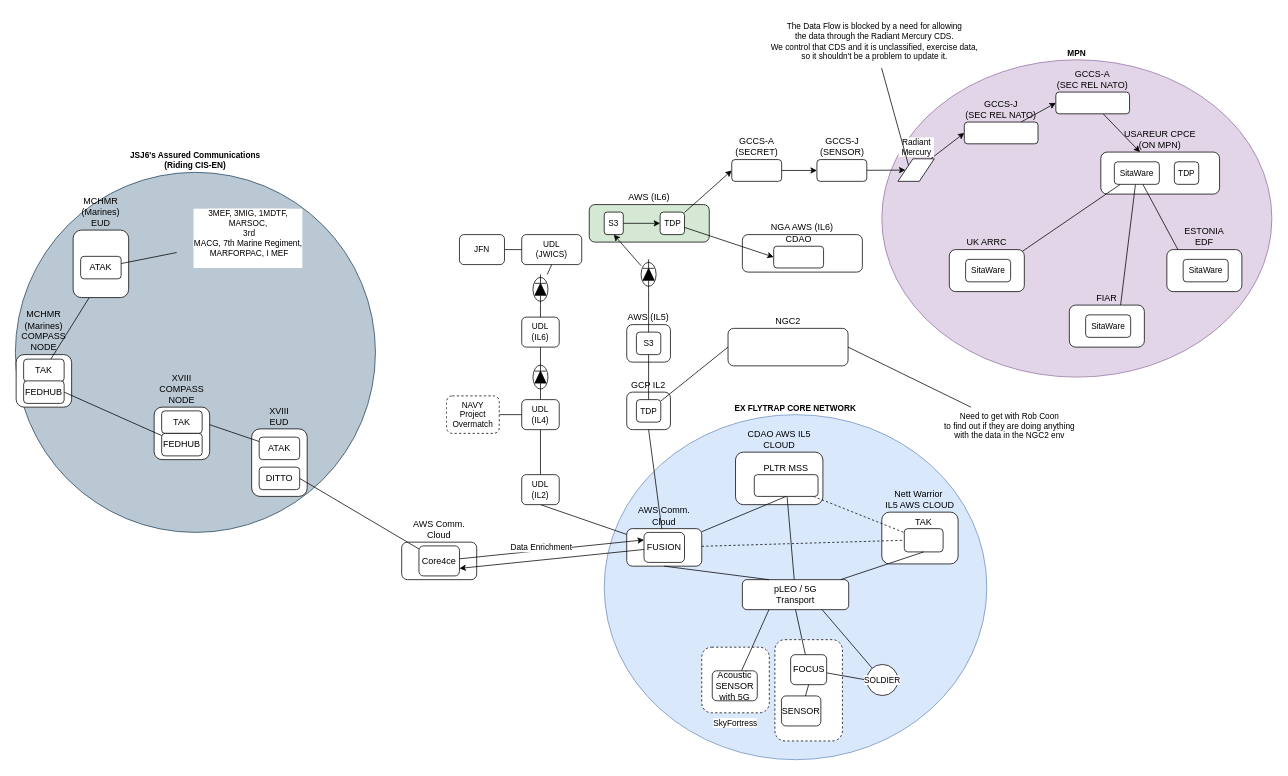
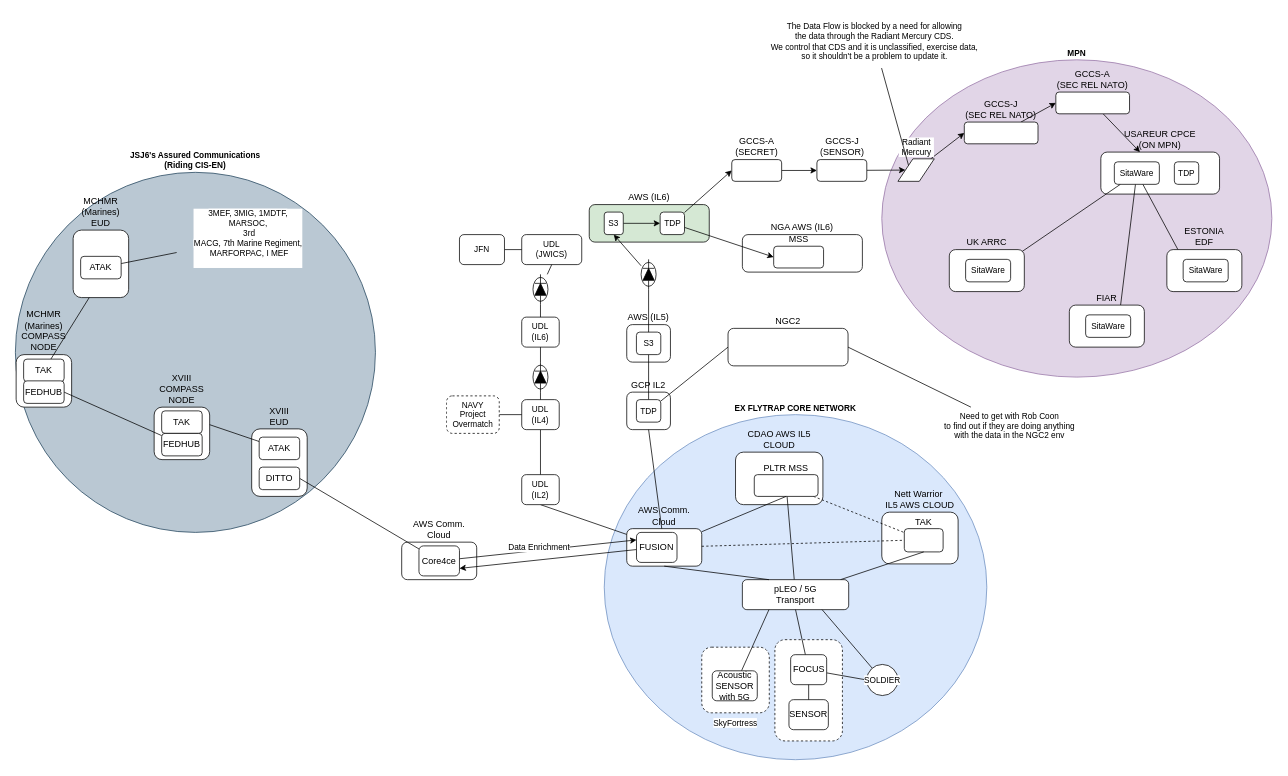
node "CDAO": label "CDAO" -> "MSS"
node "FUSION": moved (664, 547) -> (657, 547)
node "SENSOR": moved (801, 711) -> (809, 714)
